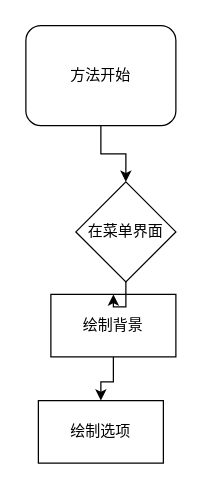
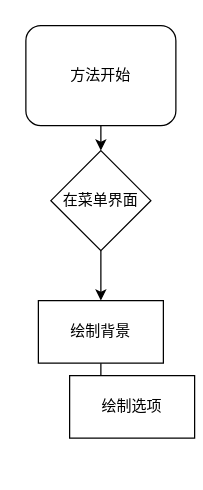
node "在菜单界面": moved (126, 232) -> (101, 201)
node "绘制背景": moved (113, 326) -> (101, 332)
node "绘制选项": moved (101, 432) -> (132, 407)
